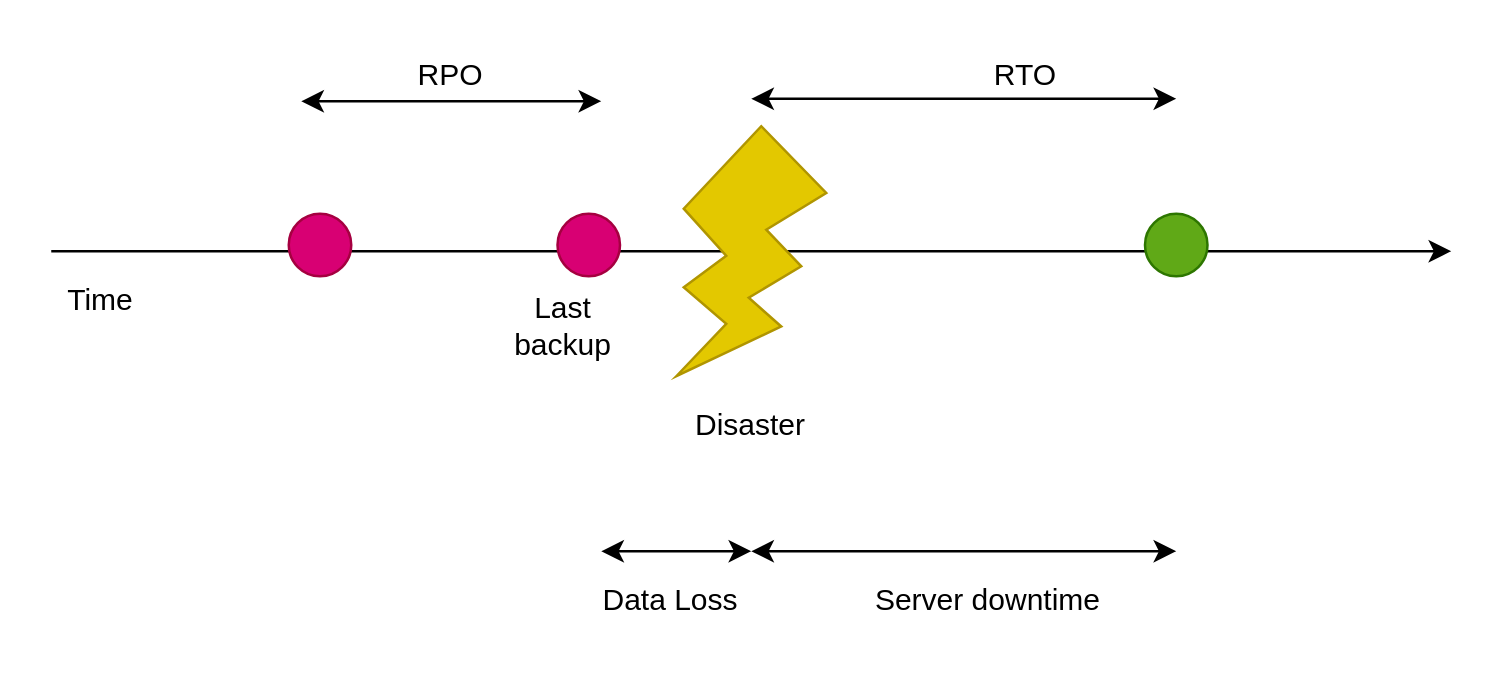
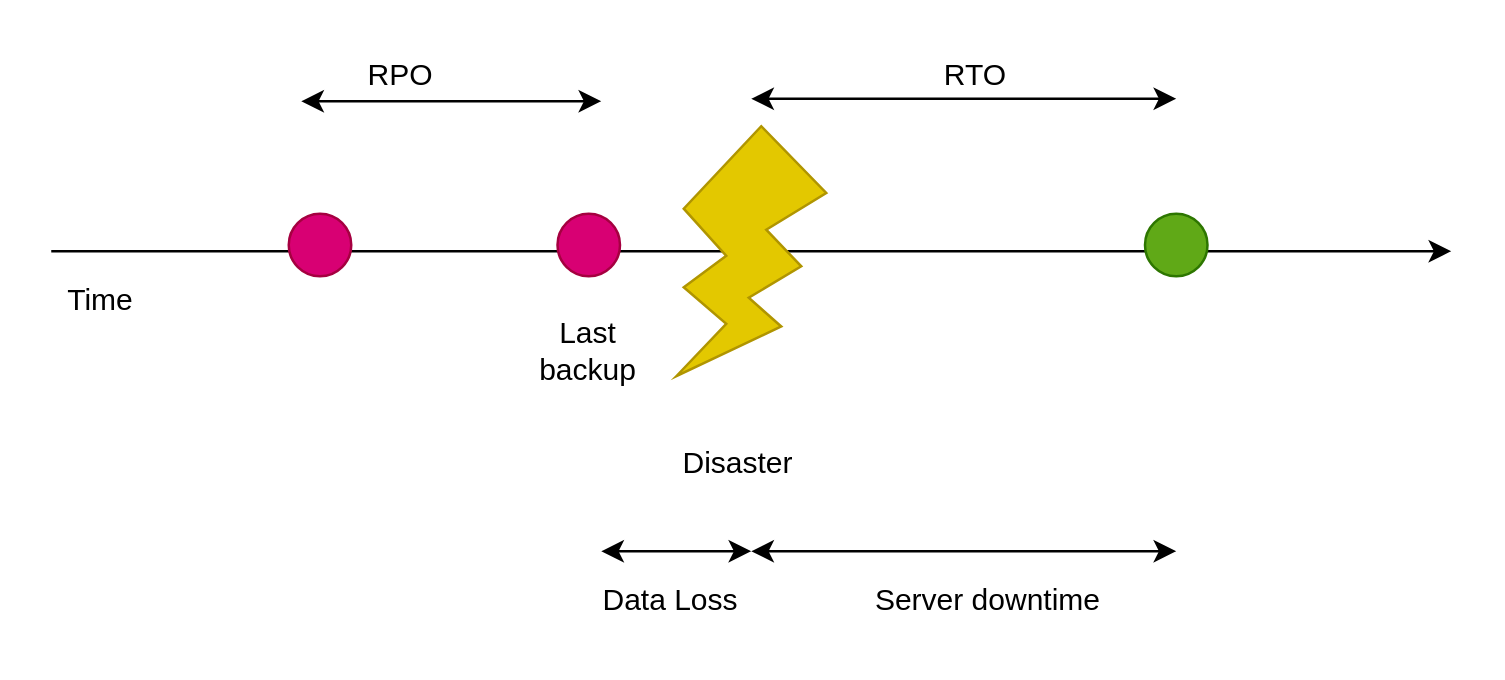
node "RPO": moved (451, 76) -> (401, 76)
node "RTO": moved (1026, 76) -> (976, 76)
node "Last backup": moved (564, 326) -> (589, 351)
node "Disaster": moved (751, 426) -> (739, 464)
